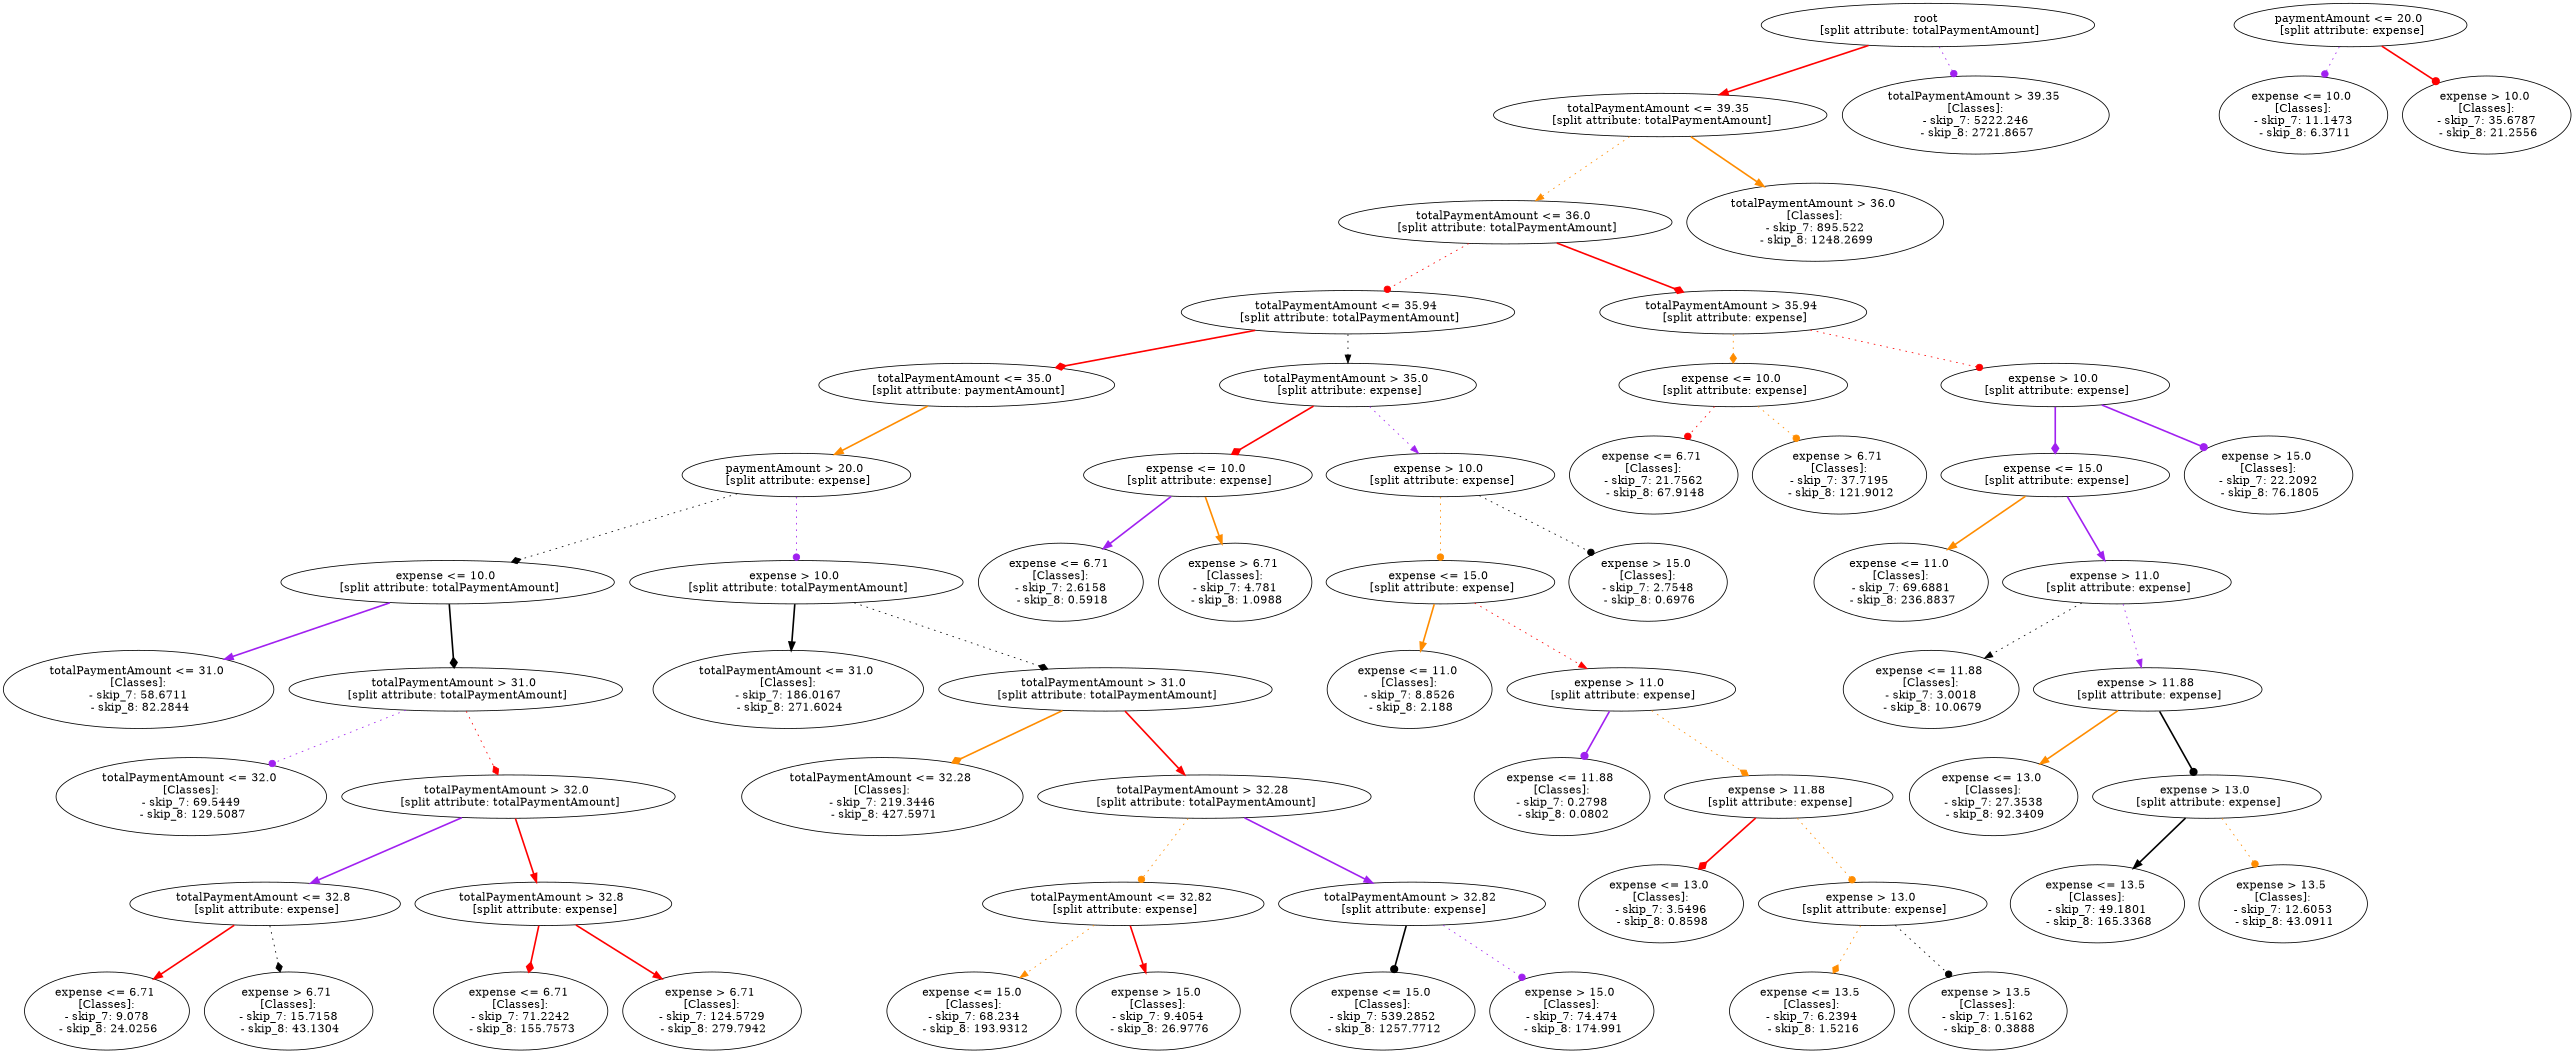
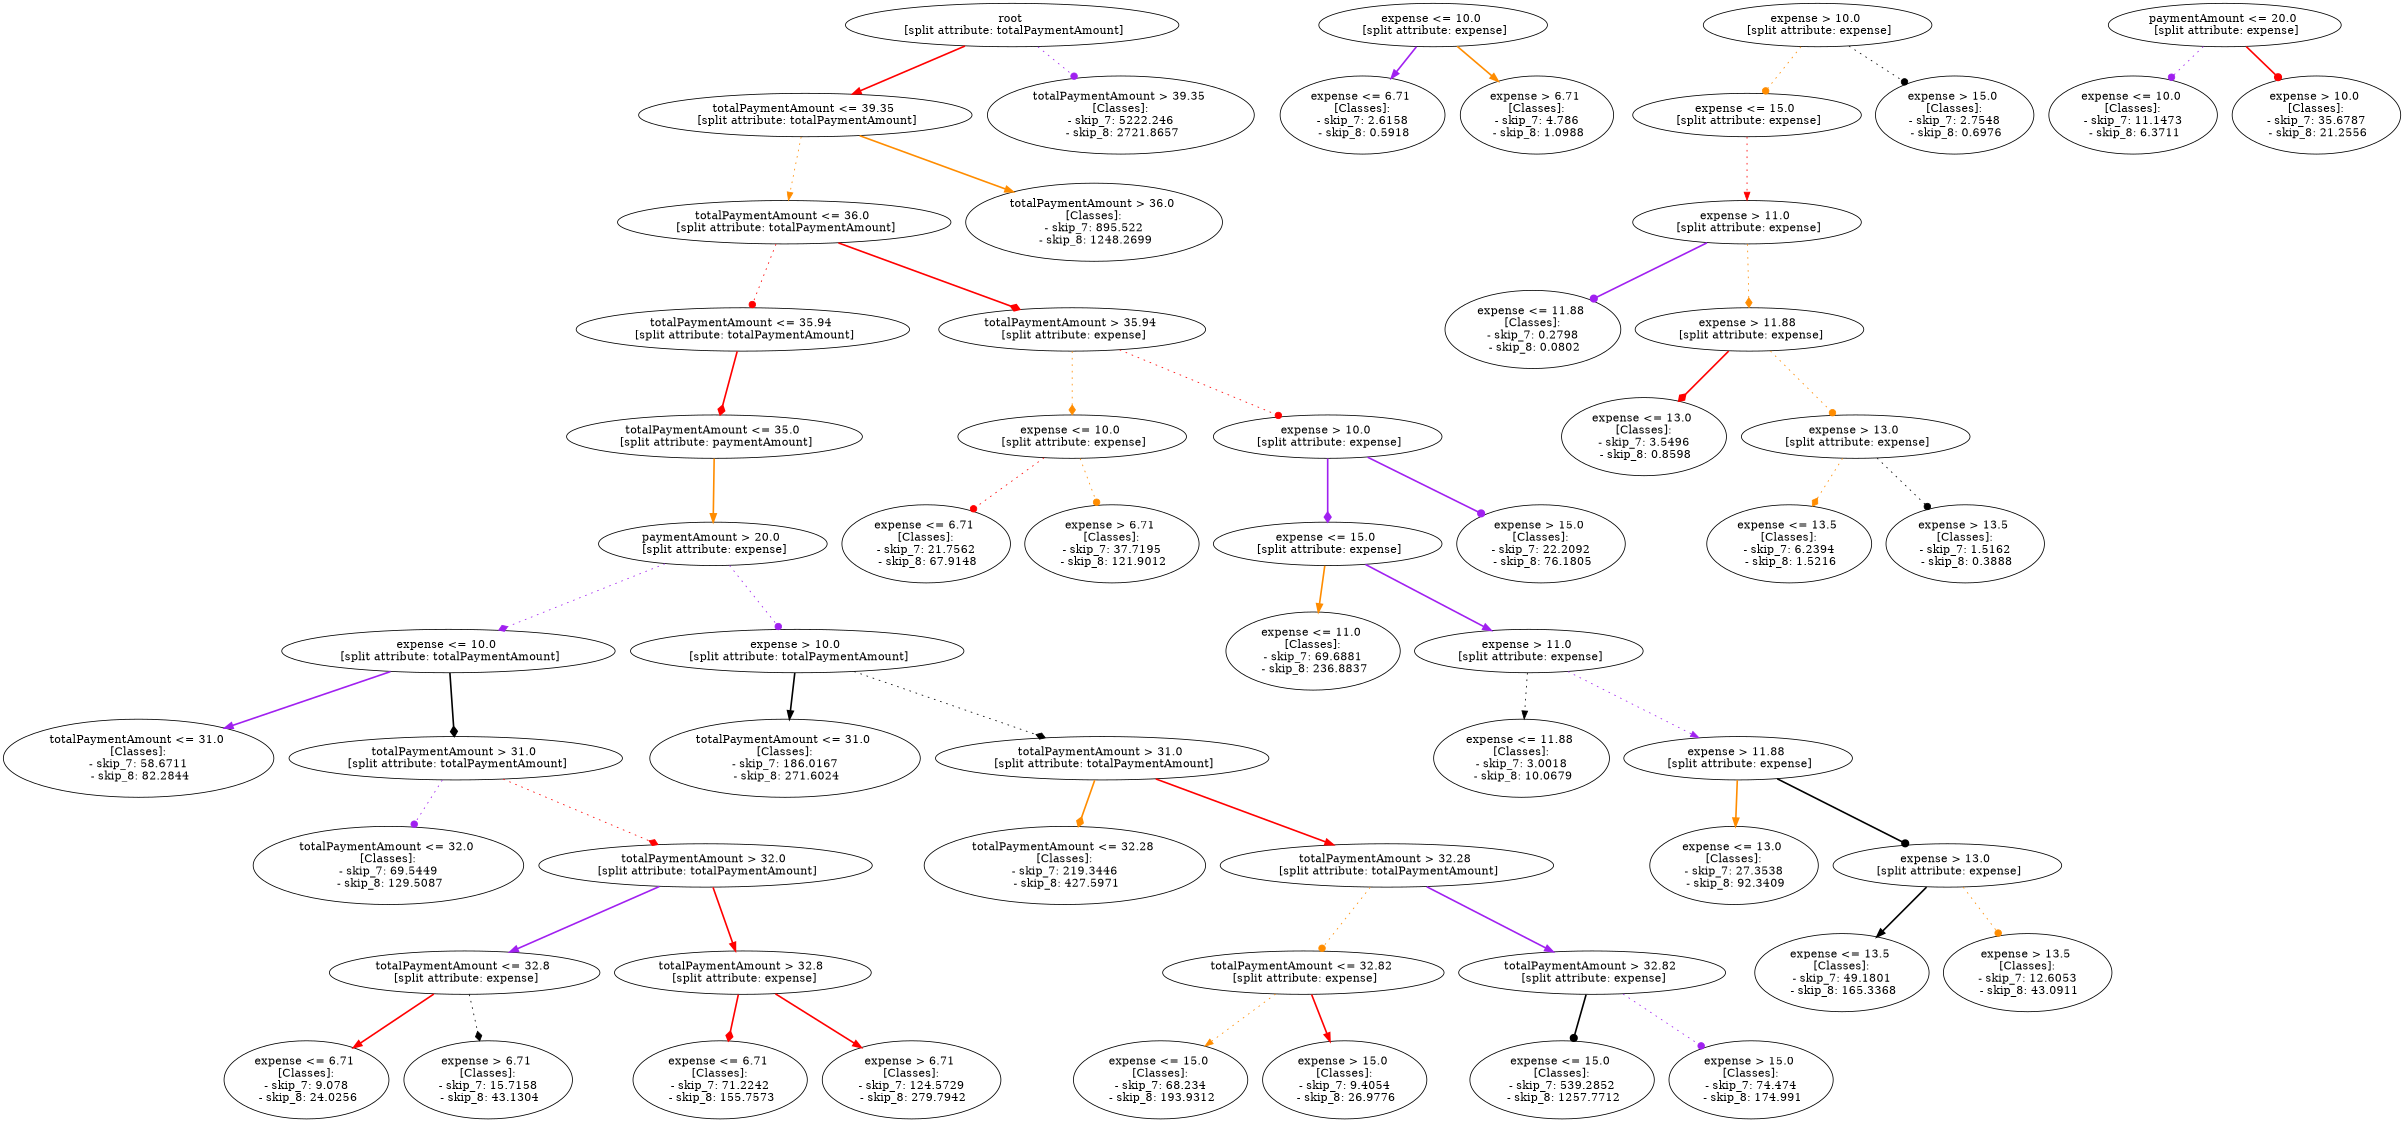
node "totalPaymentAmount > 35.0 [split attribute: expense]": removed
edge "paymentAmount > 20.0 [split attribute: expense]" -> "expense <= 10.0 [split attribute: totalPaymentAmount]": color black -> purple
node "expense > 6.71 [Classes]: - skip_7: 4.781 - skip_8: 1.0988": label "expense > 6.71 [Classes]: - skip_7: 4.781 - skip_8: 1.0988" -> "expense > 6.71 [Classes]: - skip_7: 4.786 - skip_8: 1.0988"
node "expense <= 11.0 [Classes]: - skip_7: 8.8526 - skip_8: 2.188": removed
